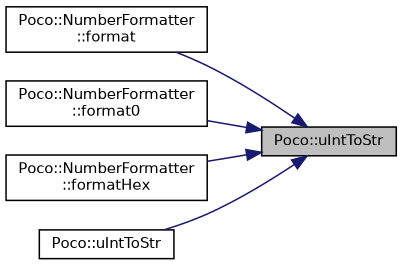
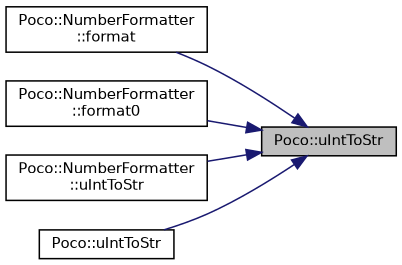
node "Poco::NumberFormatter ::formatHex": label "Poco::NumberFormatter ::formatHex" -> "Poco::NumberFormatter ::uIntToStr"
